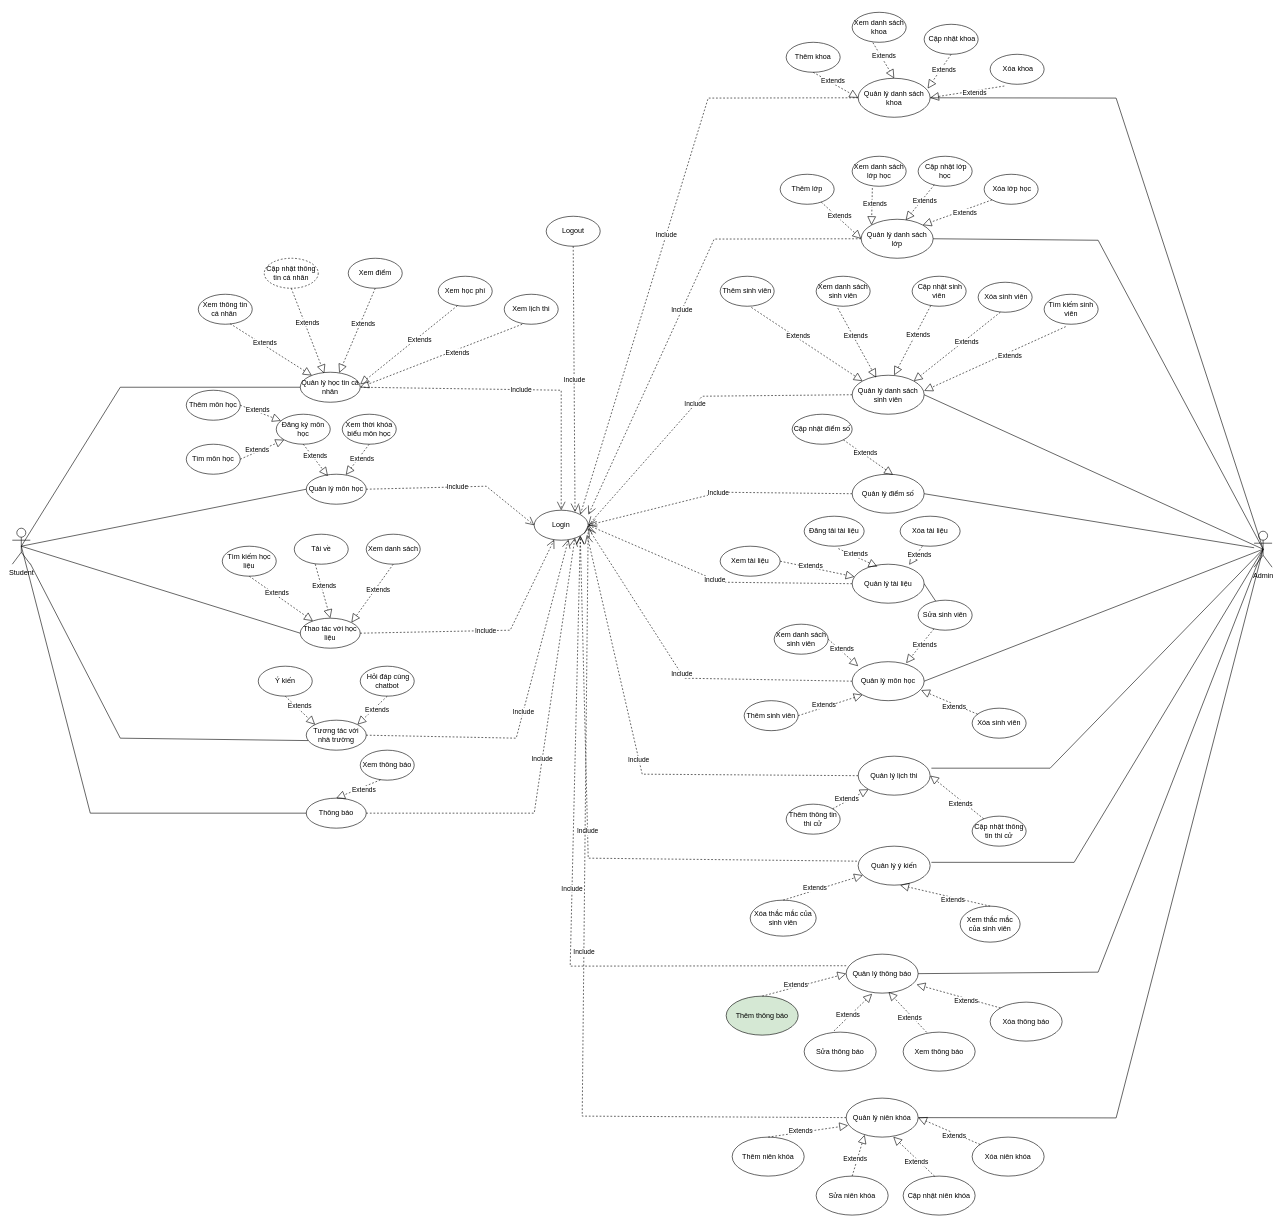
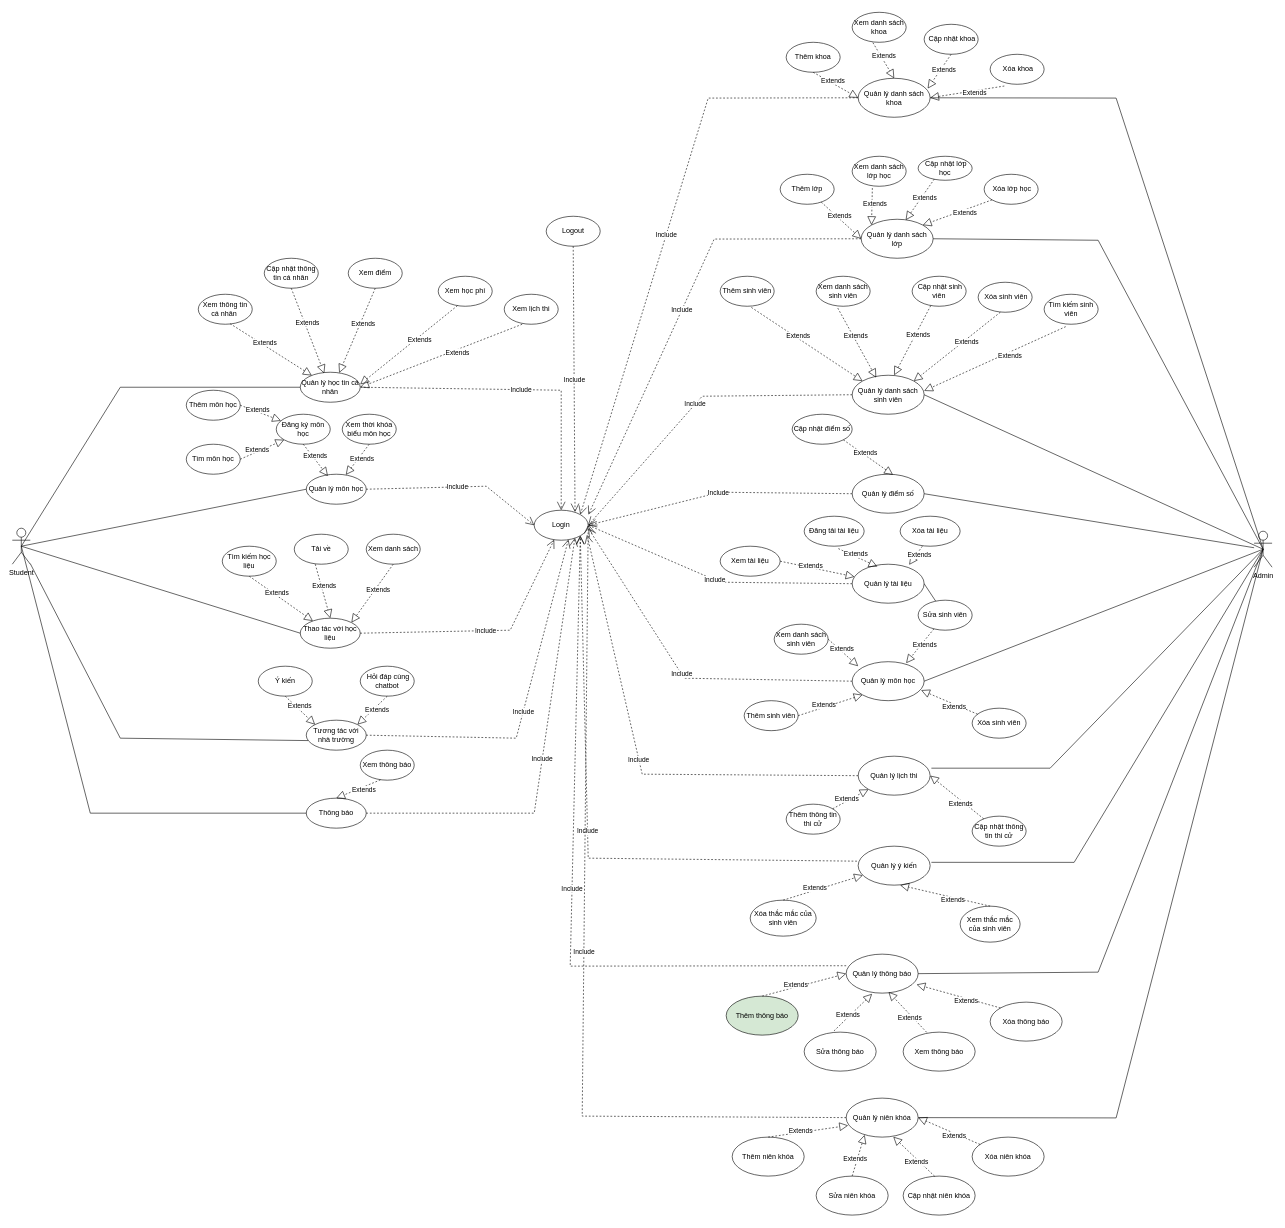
node "Cập nhật lớp học": size 54x30 -> 54x24
node "Cập nhật thông tin cá nhân": style dashed -> solid
